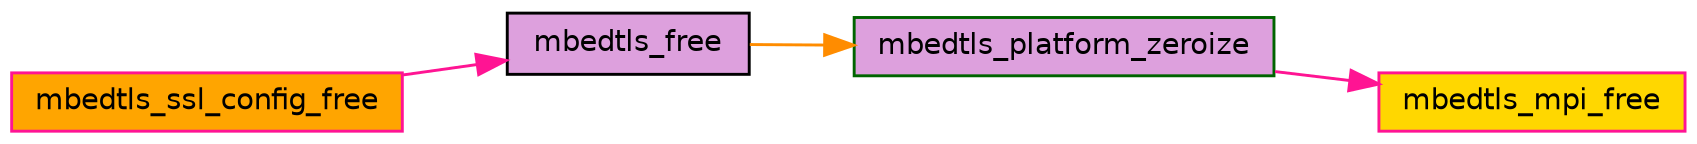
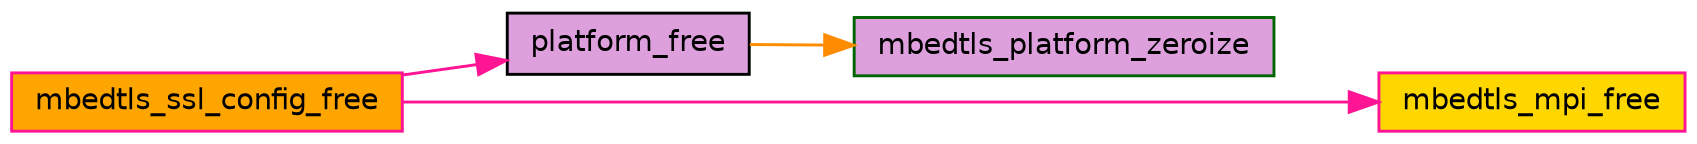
node "mbedtls_free": label "mbedtls_free" -> "platform_free"
edge "mbedtls_platform_zeroize" -> "mbedtls_mpi_free": now "mbedtls_ssl_config_free" -> "mbedtls_mpi_free"
